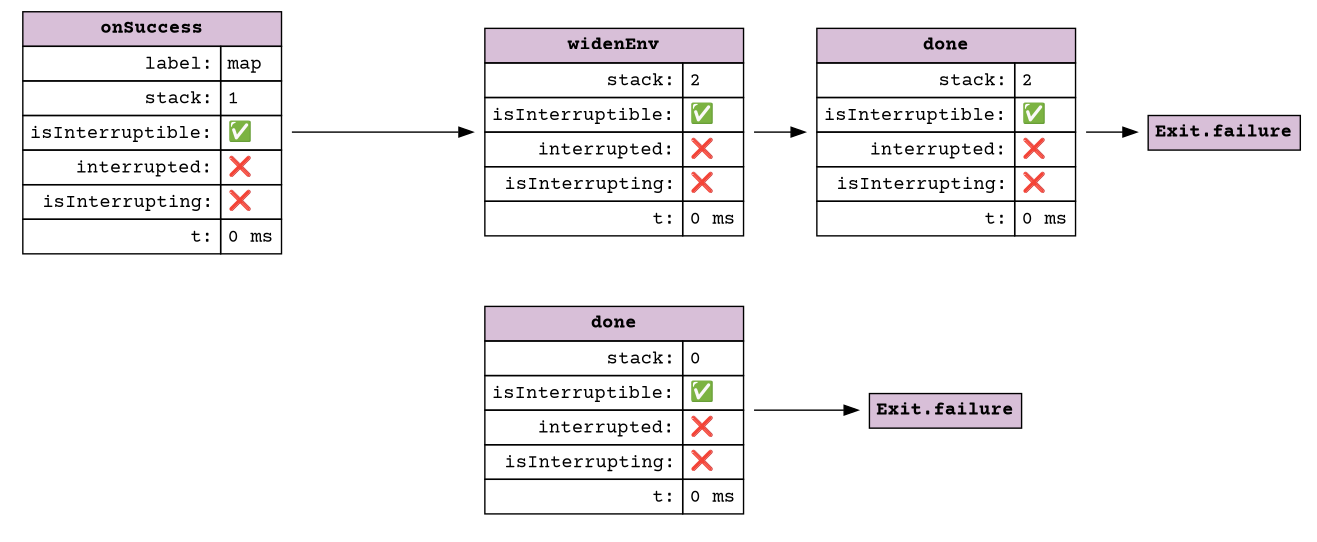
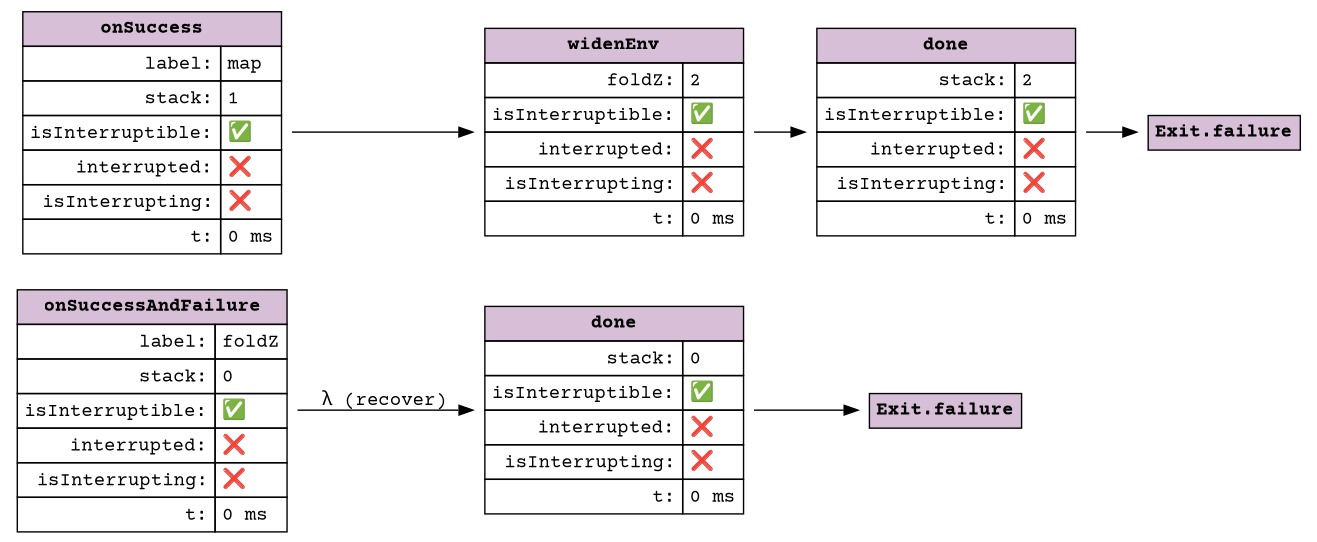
node "widenEnv": text "stack:" -> "foldZ:"
node "onSuccessAndFailure": added
